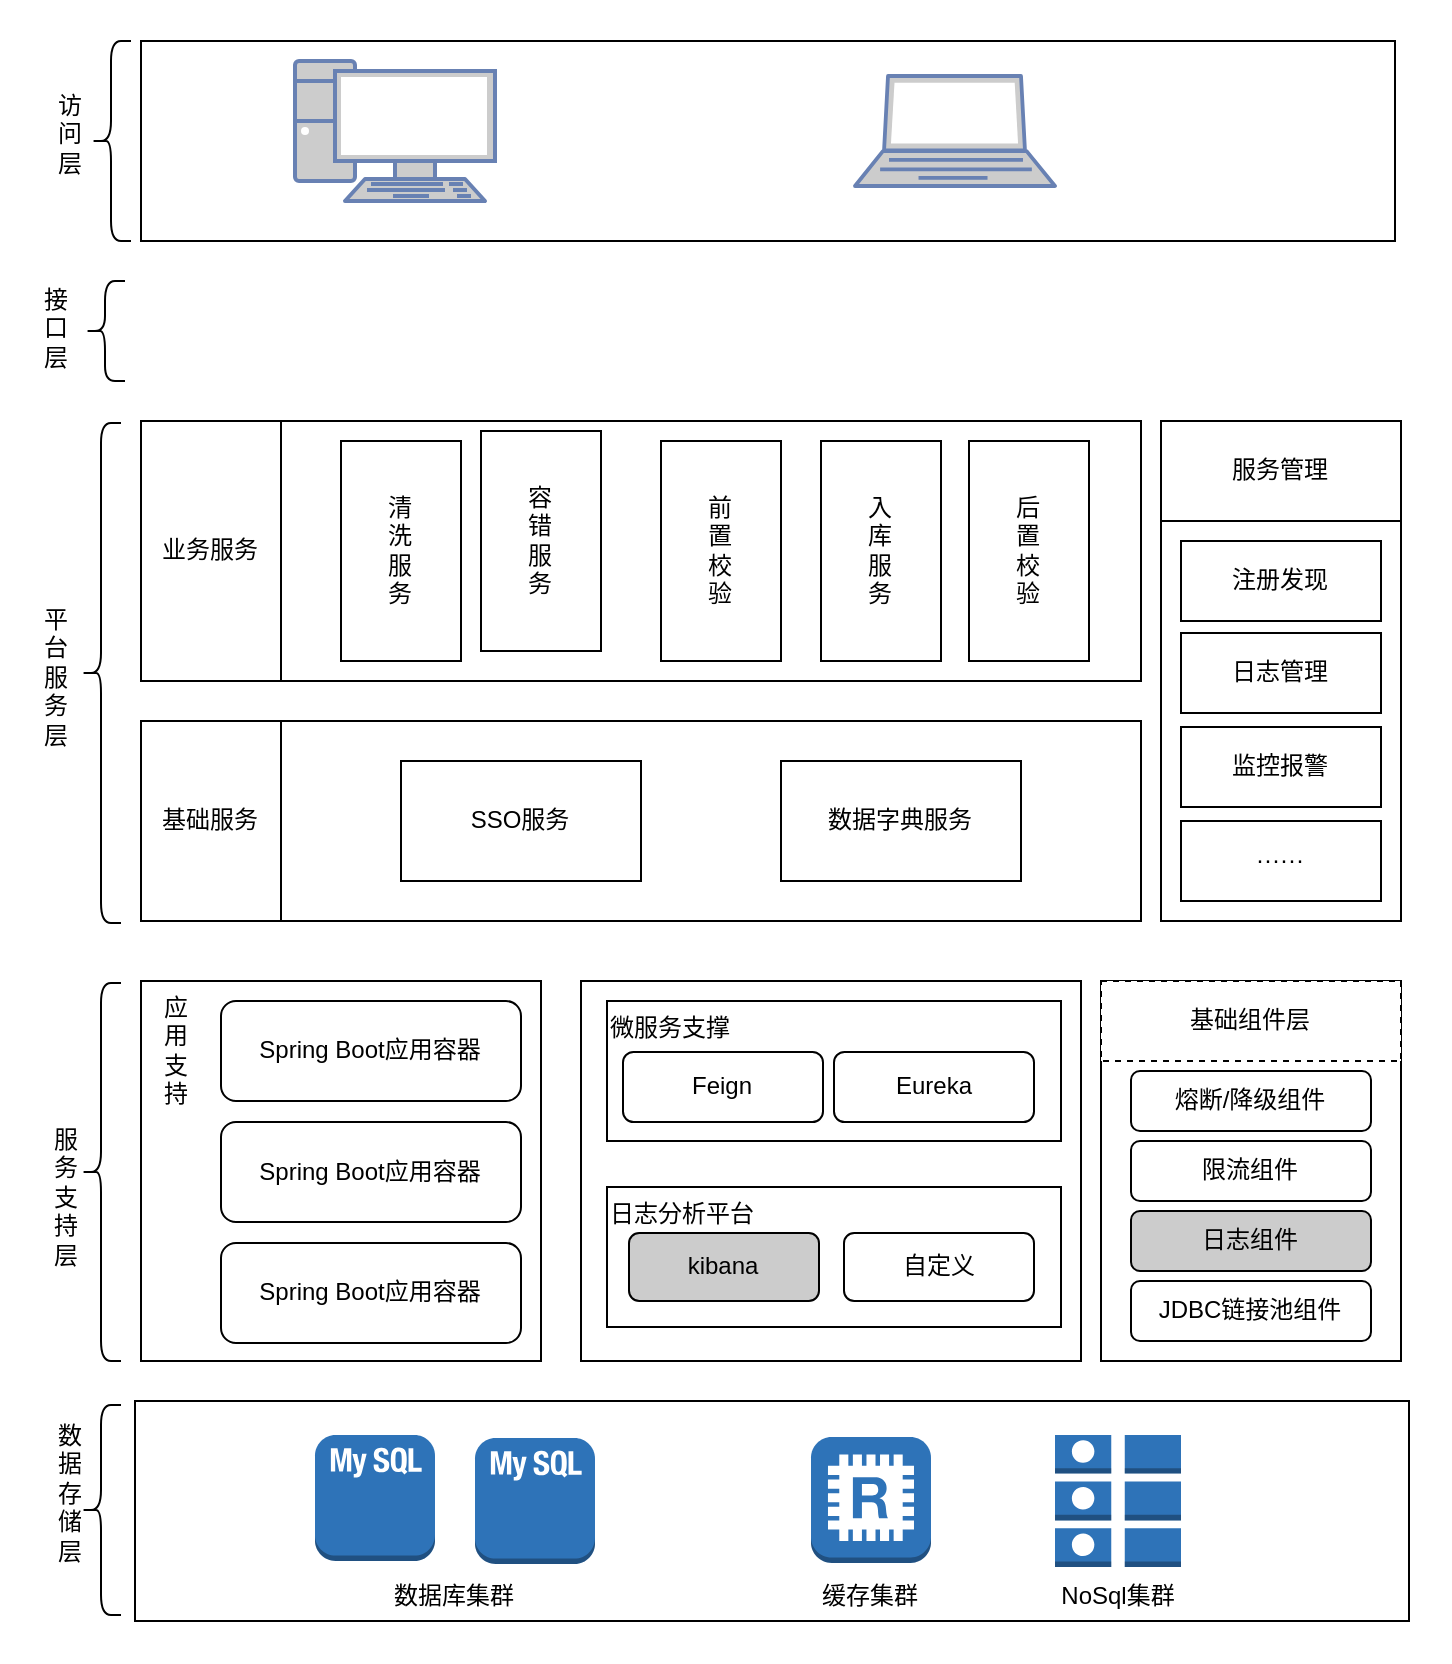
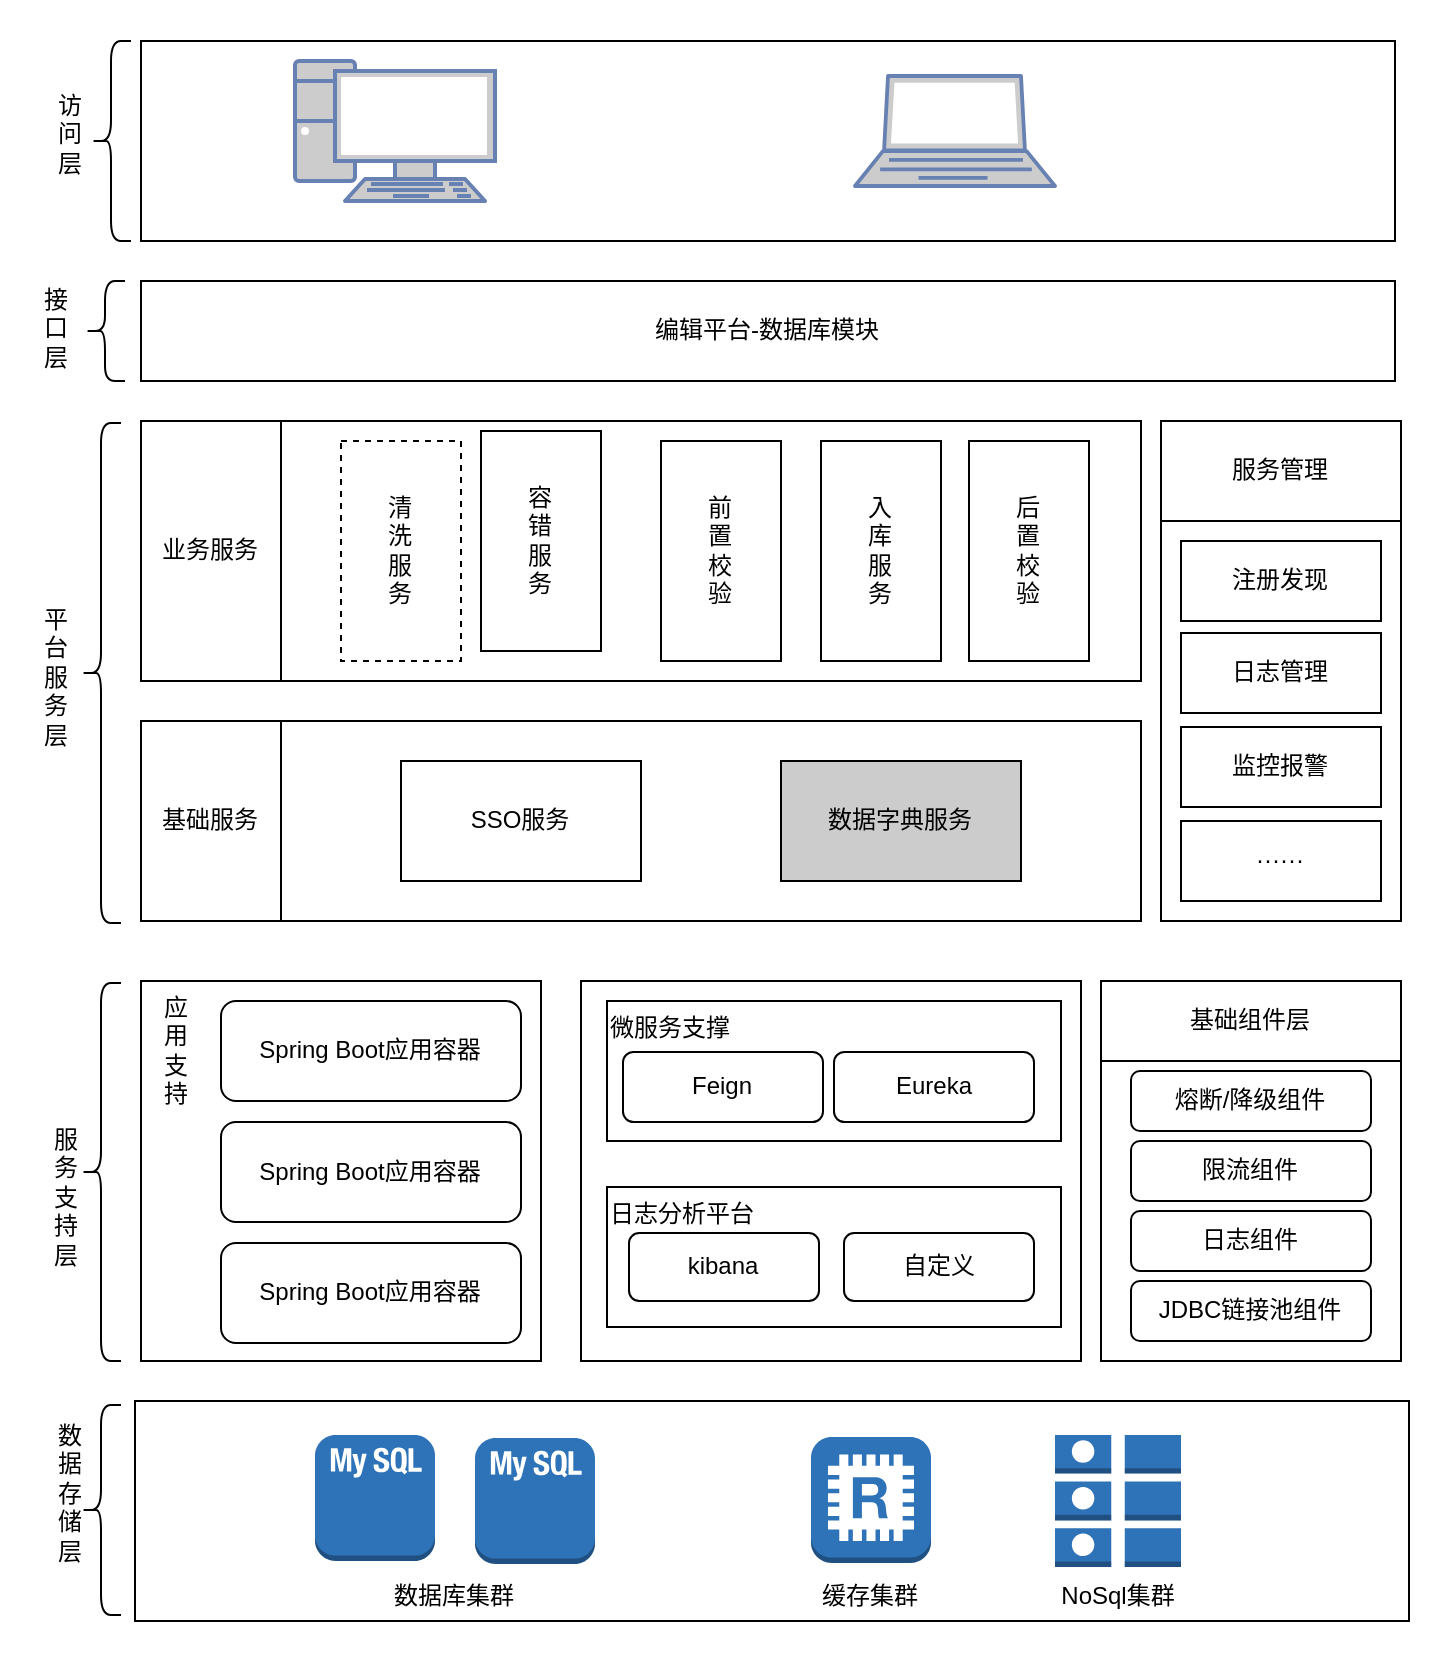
node "编辑平台-数据库模块": added
node "清 洗 服 务": style solid -> dashed
node "数据字典服务": fillcolor #ffffff -> #cccccc
node "基础组件层": style dashed -> solid
node "日志组件": fillcolor #cccccc -> #ffffff
node "kibana": fillcolor #cccccc -> #ffffff
